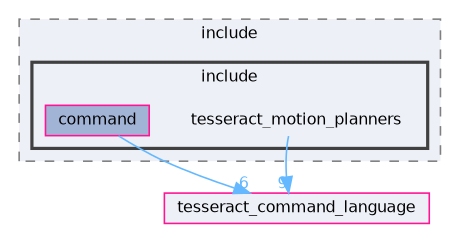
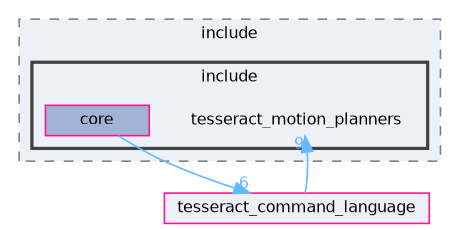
node "command": label "command" -> "core"
edge "tesseract_motion_planners" -> "tesseract_command_language": reversed
